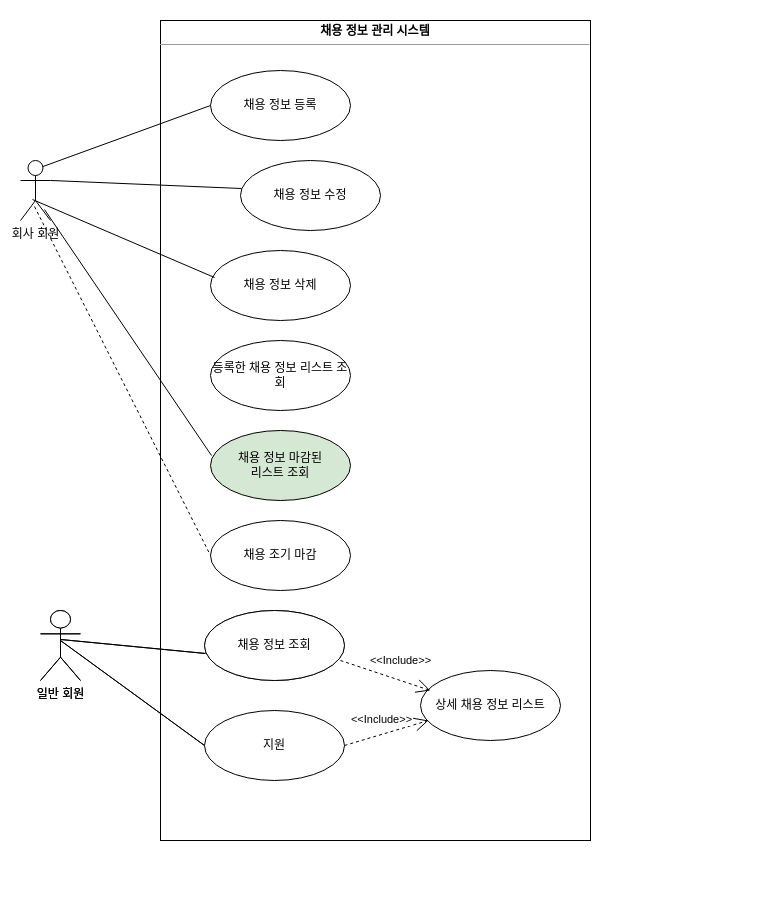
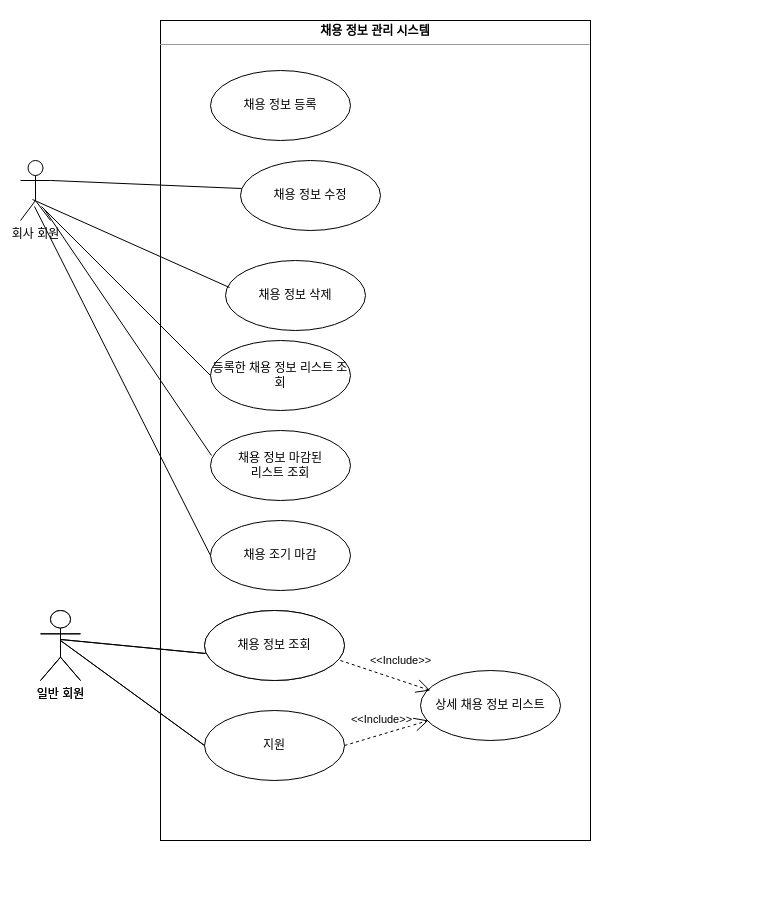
edge "채용 정보 등록" -- "회사 회원": removed
node "채용 정보 삭제": moved (281, 286) -> (296, 296)
edge "회사 회원" -- "등록한 채용 정보 리스트 조회": added
edge "회사 회원" -- "채용 조기 마감": style dashed -> solid
node "채용 정보 마감된 리스트 조회": fillcolor #d5e8d4 -> #ffffff
